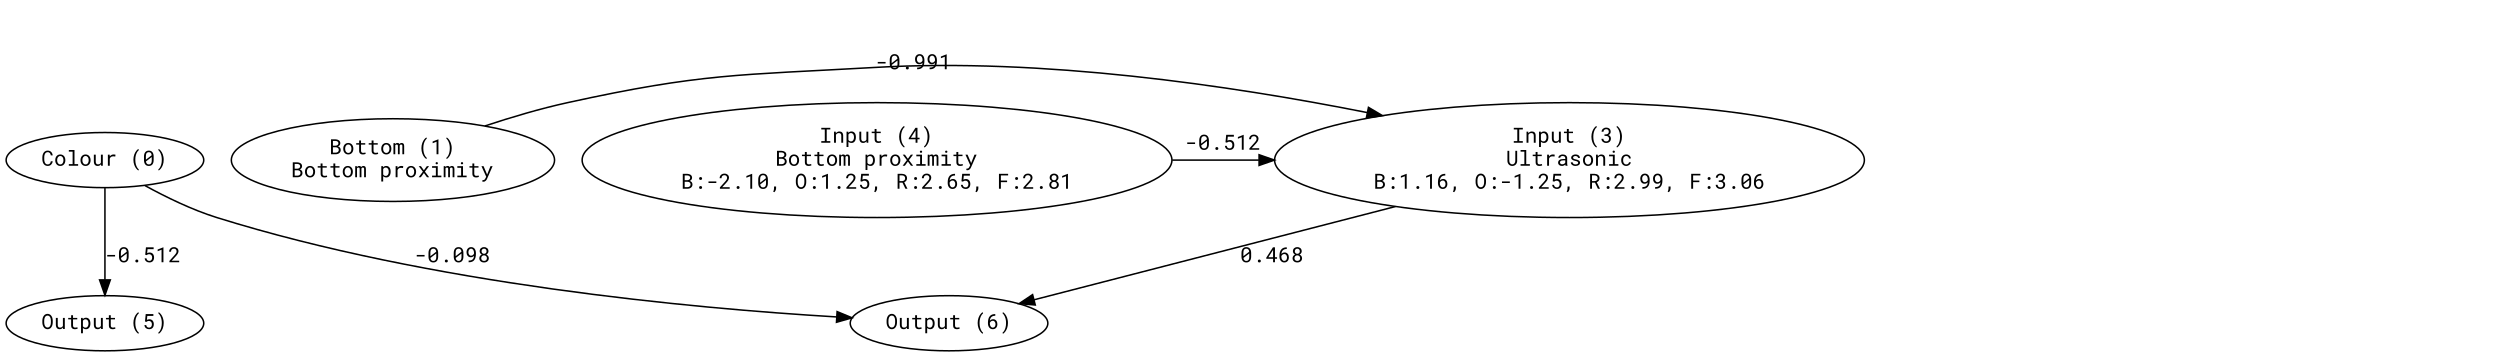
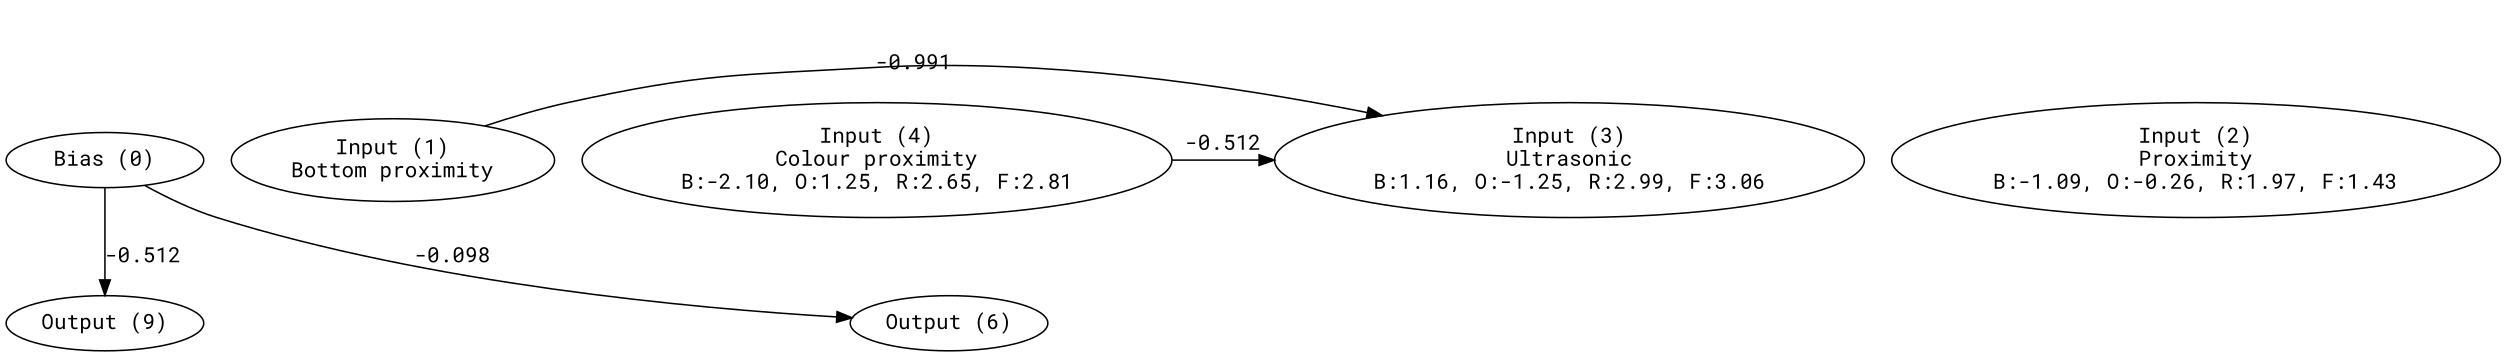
node "Colour (0)": label "Colour (0)" -> "Bias (0)"
node "Bottom (1) Bottom proximity": label "Bottom (1) Bottom proximity" -> "Input (1) Bottom proximity"
node "Input (4) Bottom proximity B:-2.10, O:1.25, R:2.65, F:2.81": label "Input (4) Bottom proximity B:-2.10, O:1.25, R:2.65, F:2.81" -> "Input (4) Colour proximity B:-2.10, O:1.25, R:2.65, F:2.81"
node "Input (2) Proximity B:-1.09, O:-0.26, R:1.97, F:1.43": added
edge "Input (3) Ultrasonic B:1.16, O:-1.25, R:2.99, F:3.06" -> "Output (6)": removed, label "0.468"
node "Output (5)": label "Output (5)" -> "Output (9)"
